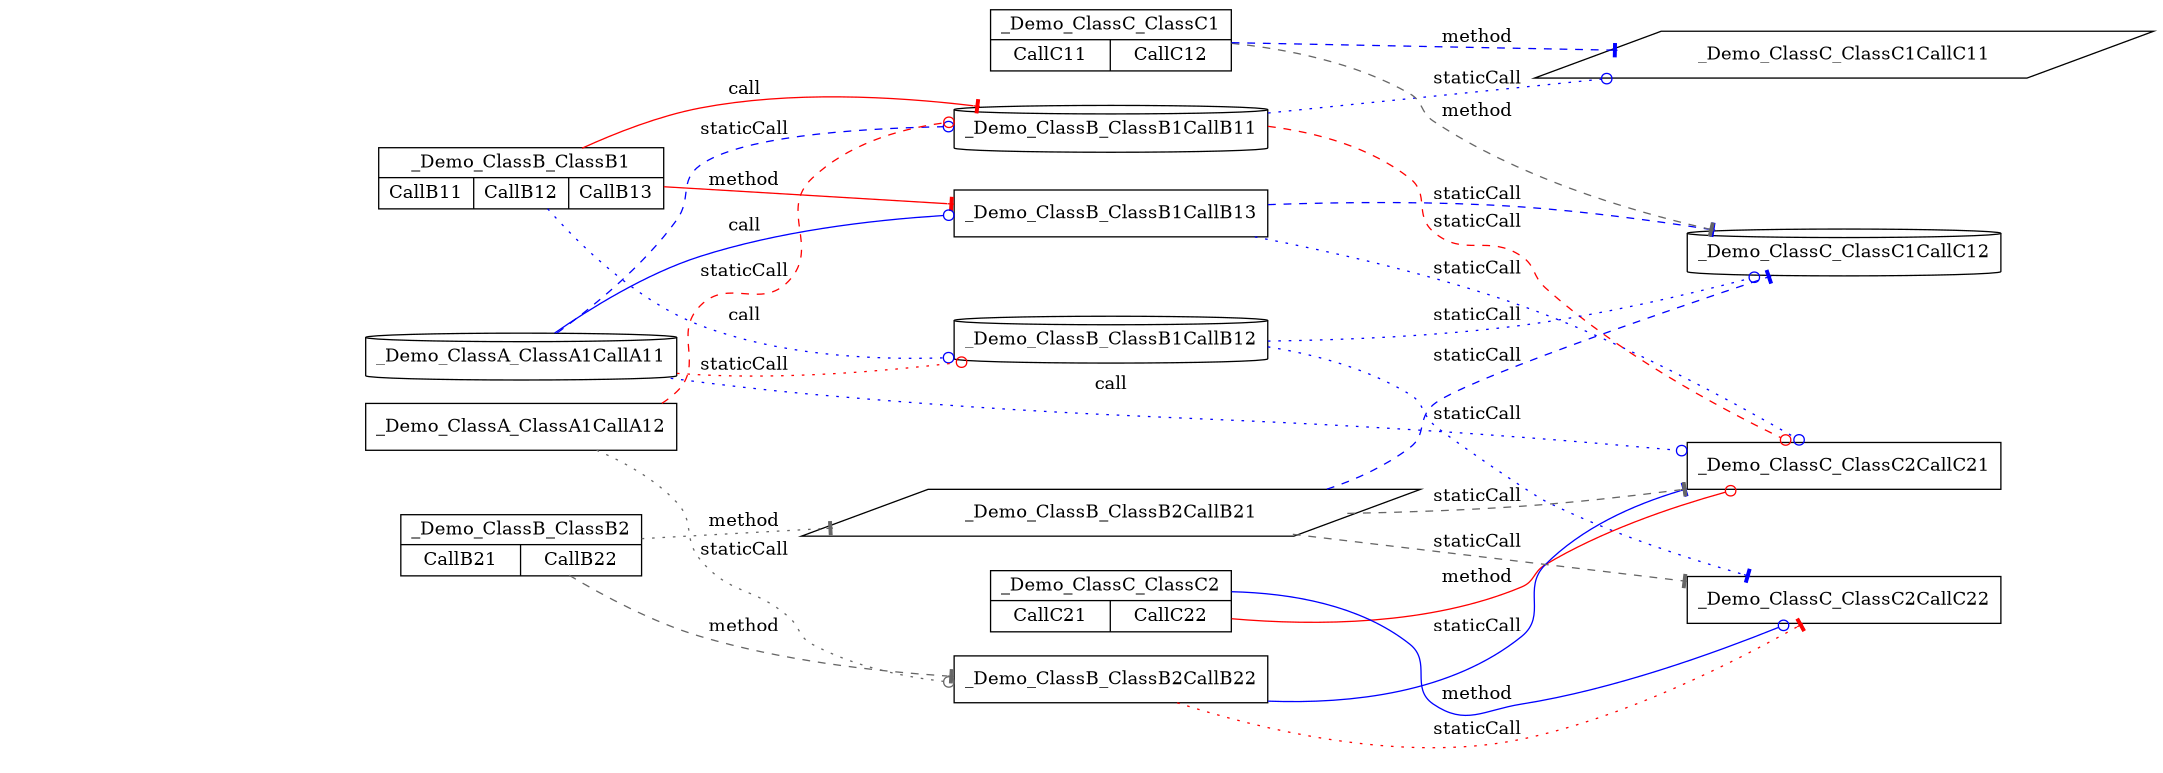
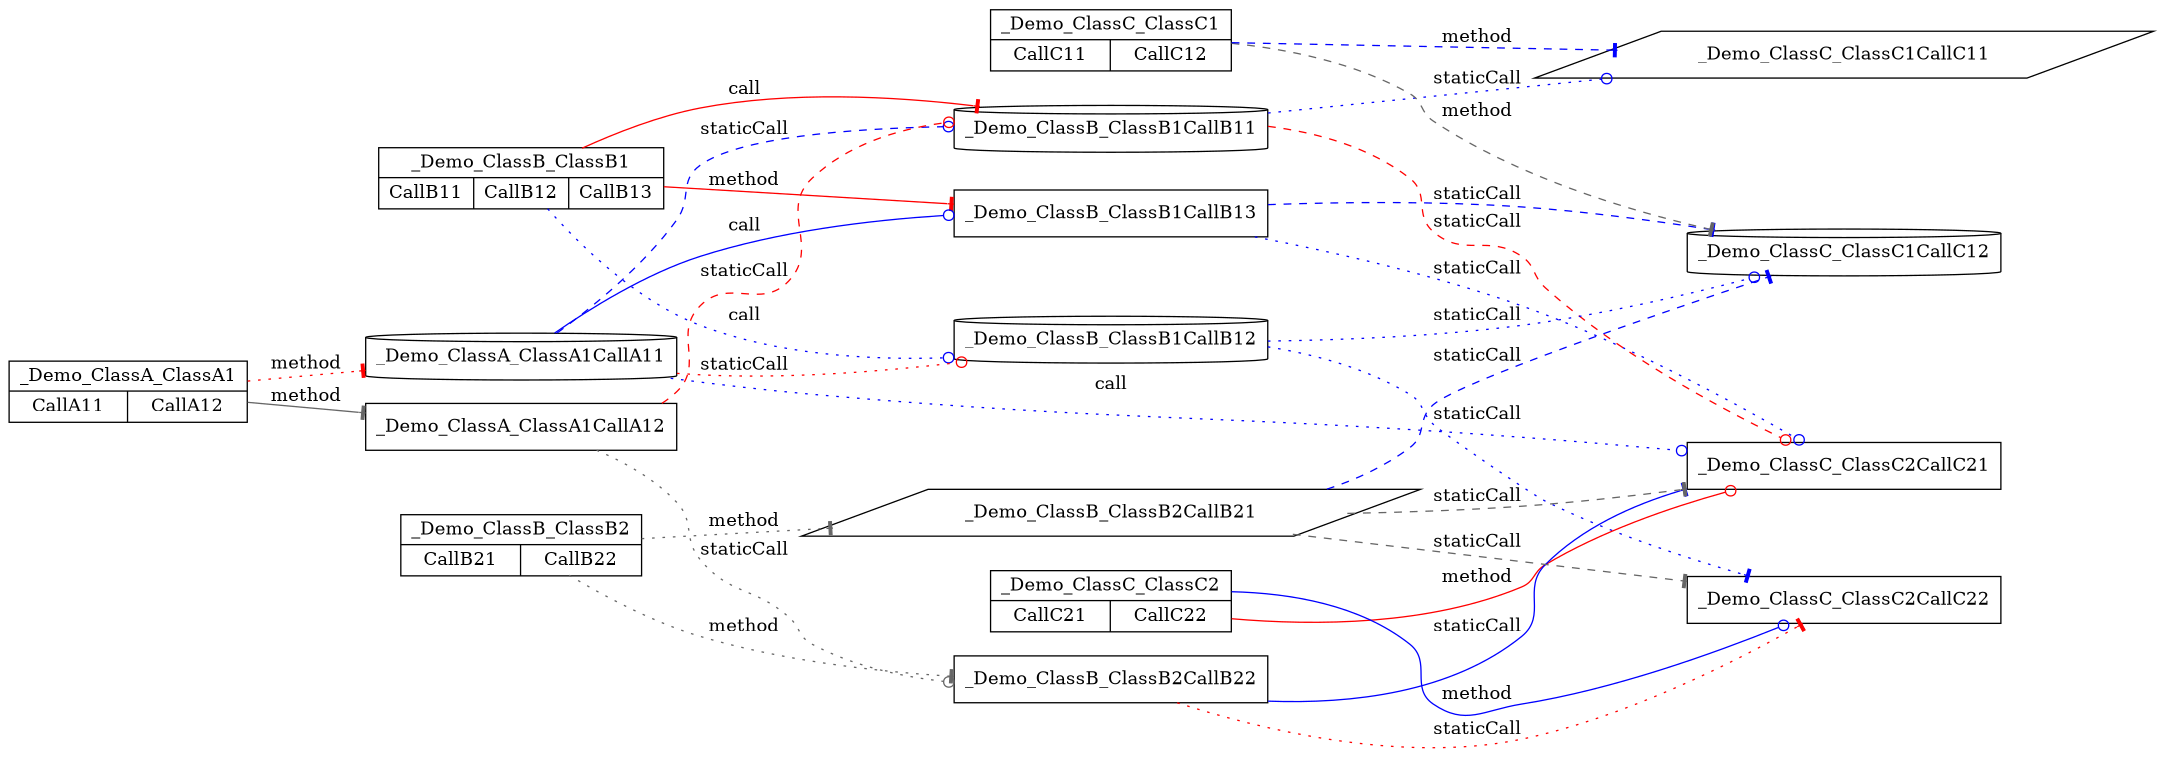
node "_Demo_ClassA_ClassA1": added
edge "_Demo_ClassB_ClassB2" -> "_Demo_ClassB_ClassB2CallB22": style dashed -> dotted
